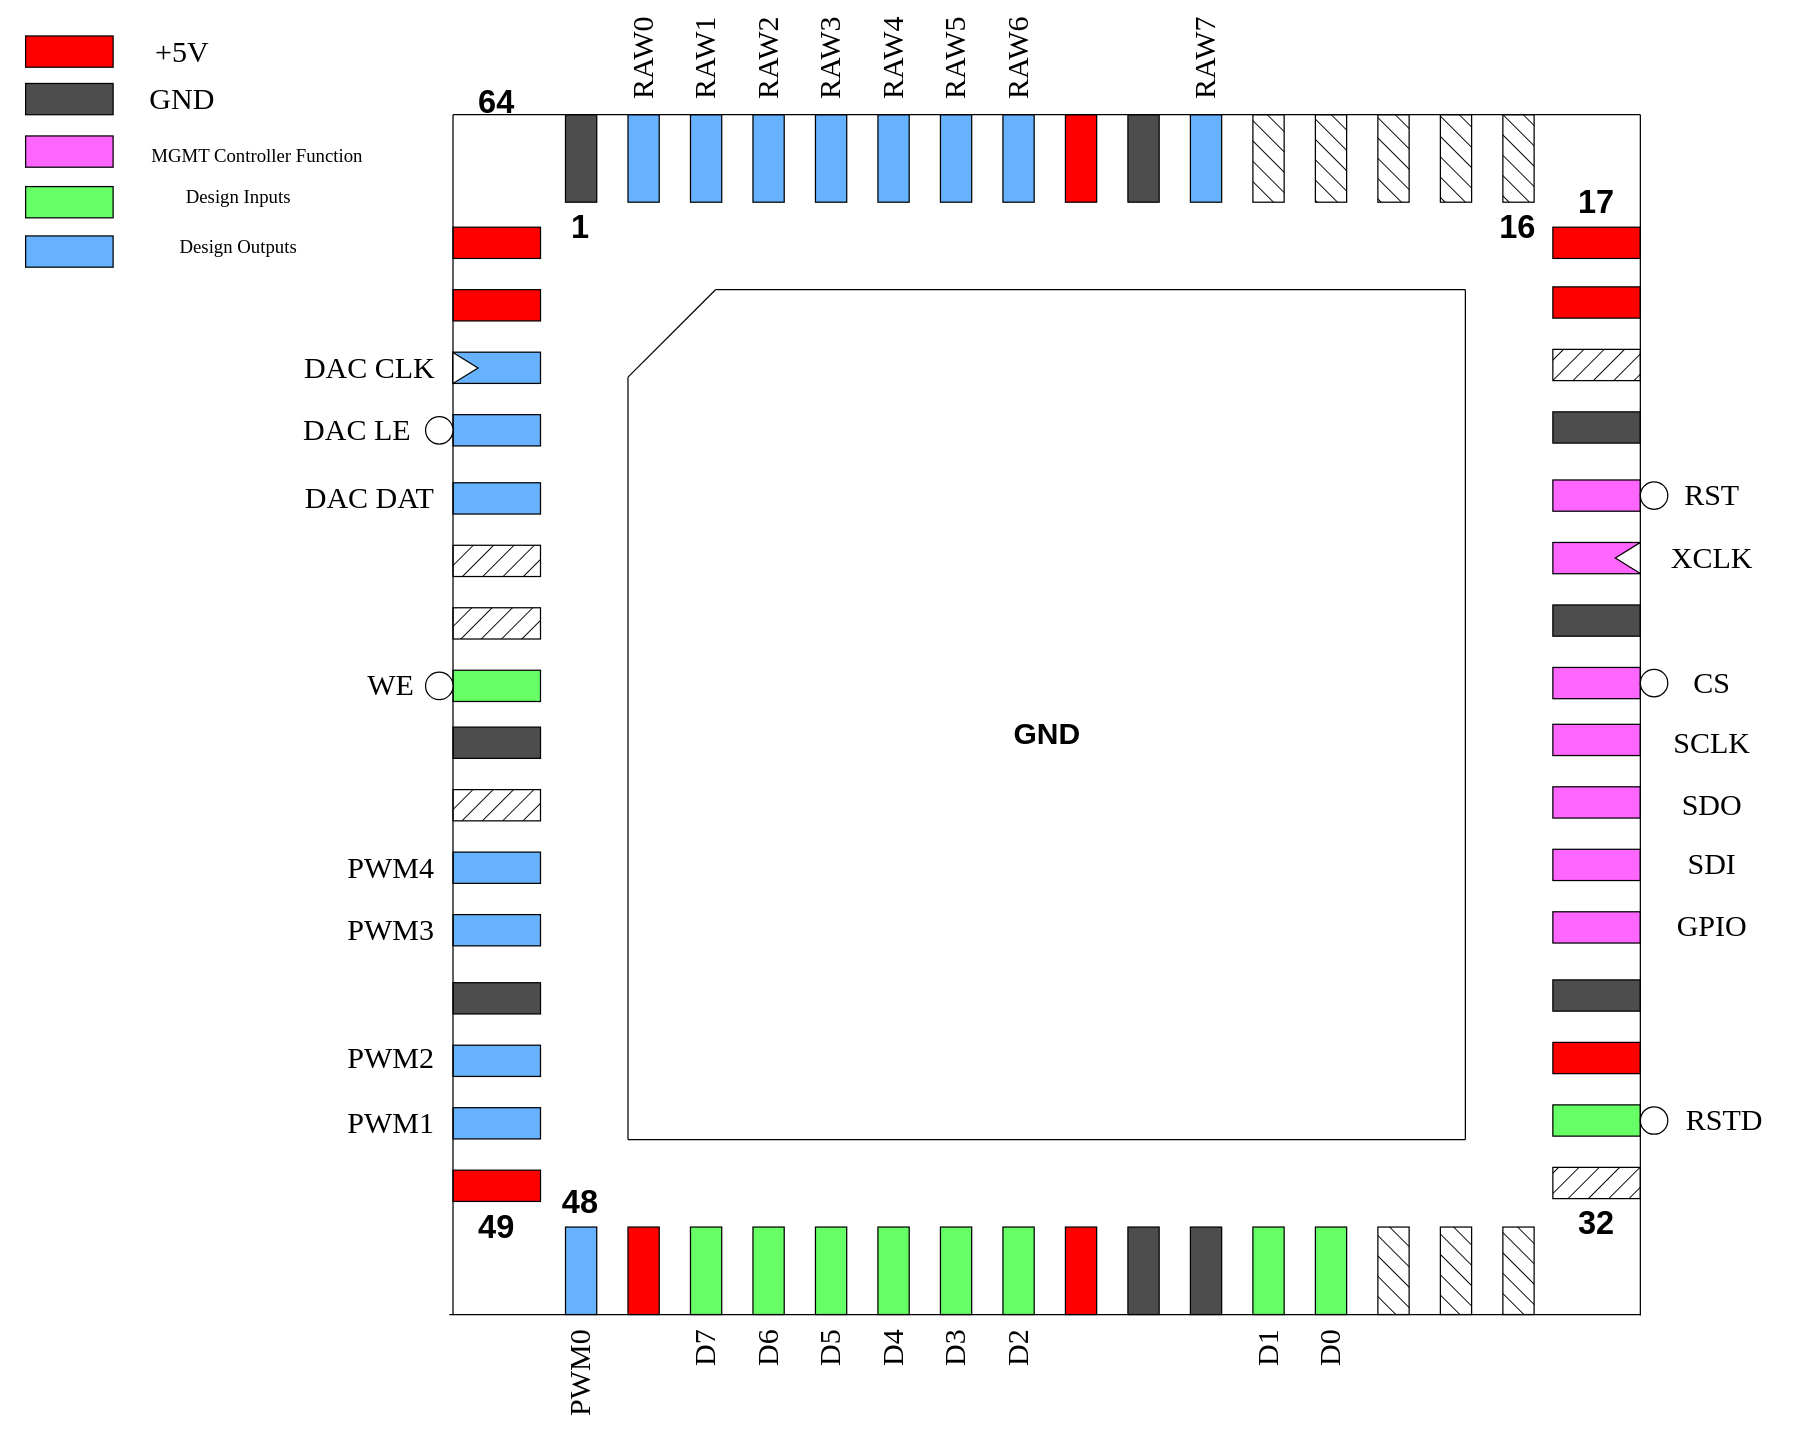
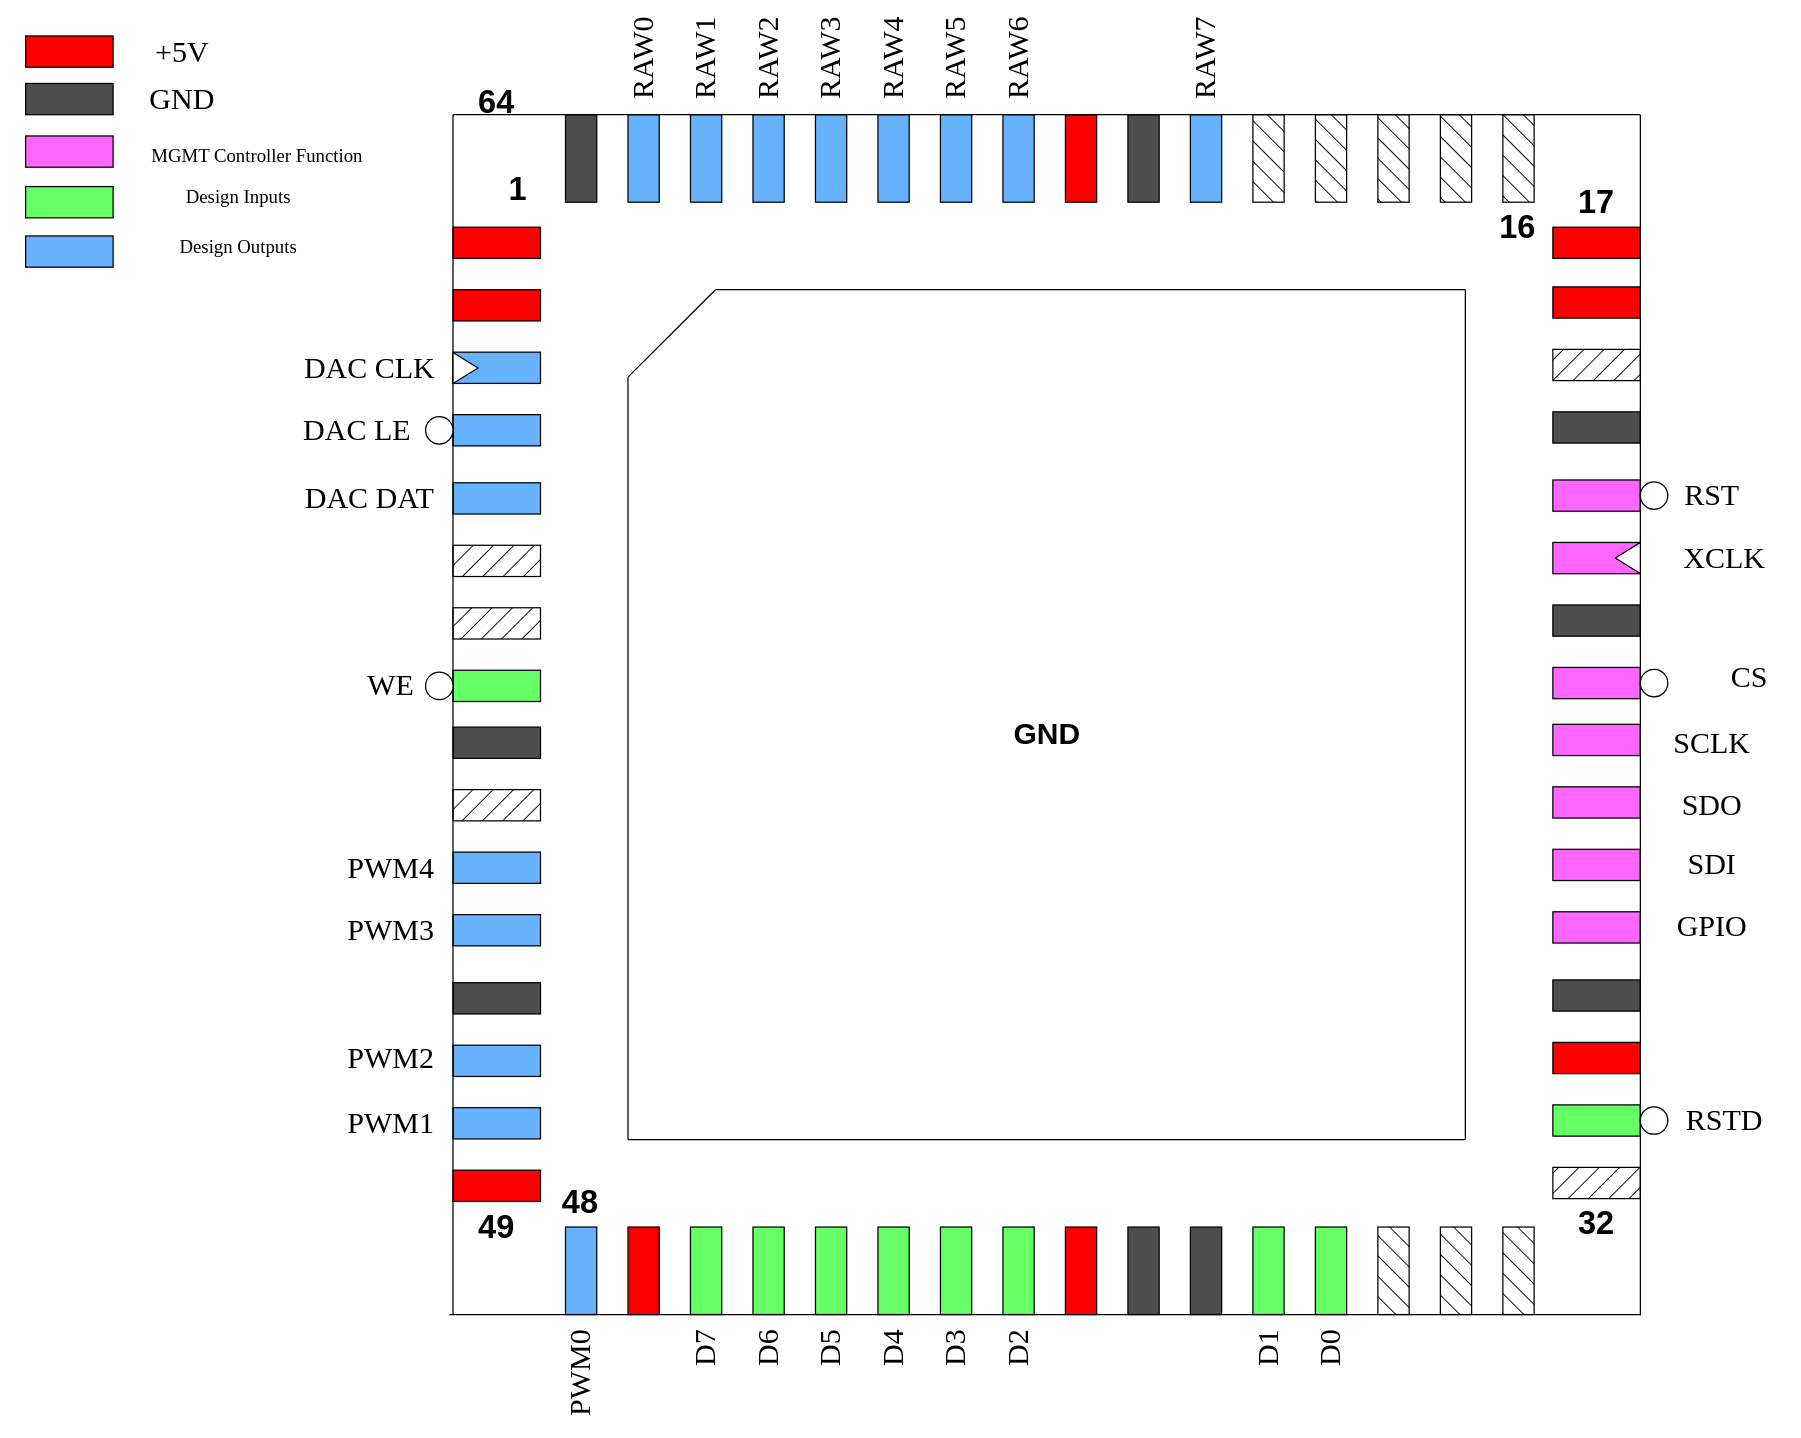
node "1": moved (581, 227) -> (519, 189)
node "XCLK": moved (1712, 558) -> (1724, 558)
node "CS": moved (1712, 683) -> (1749, 677)
